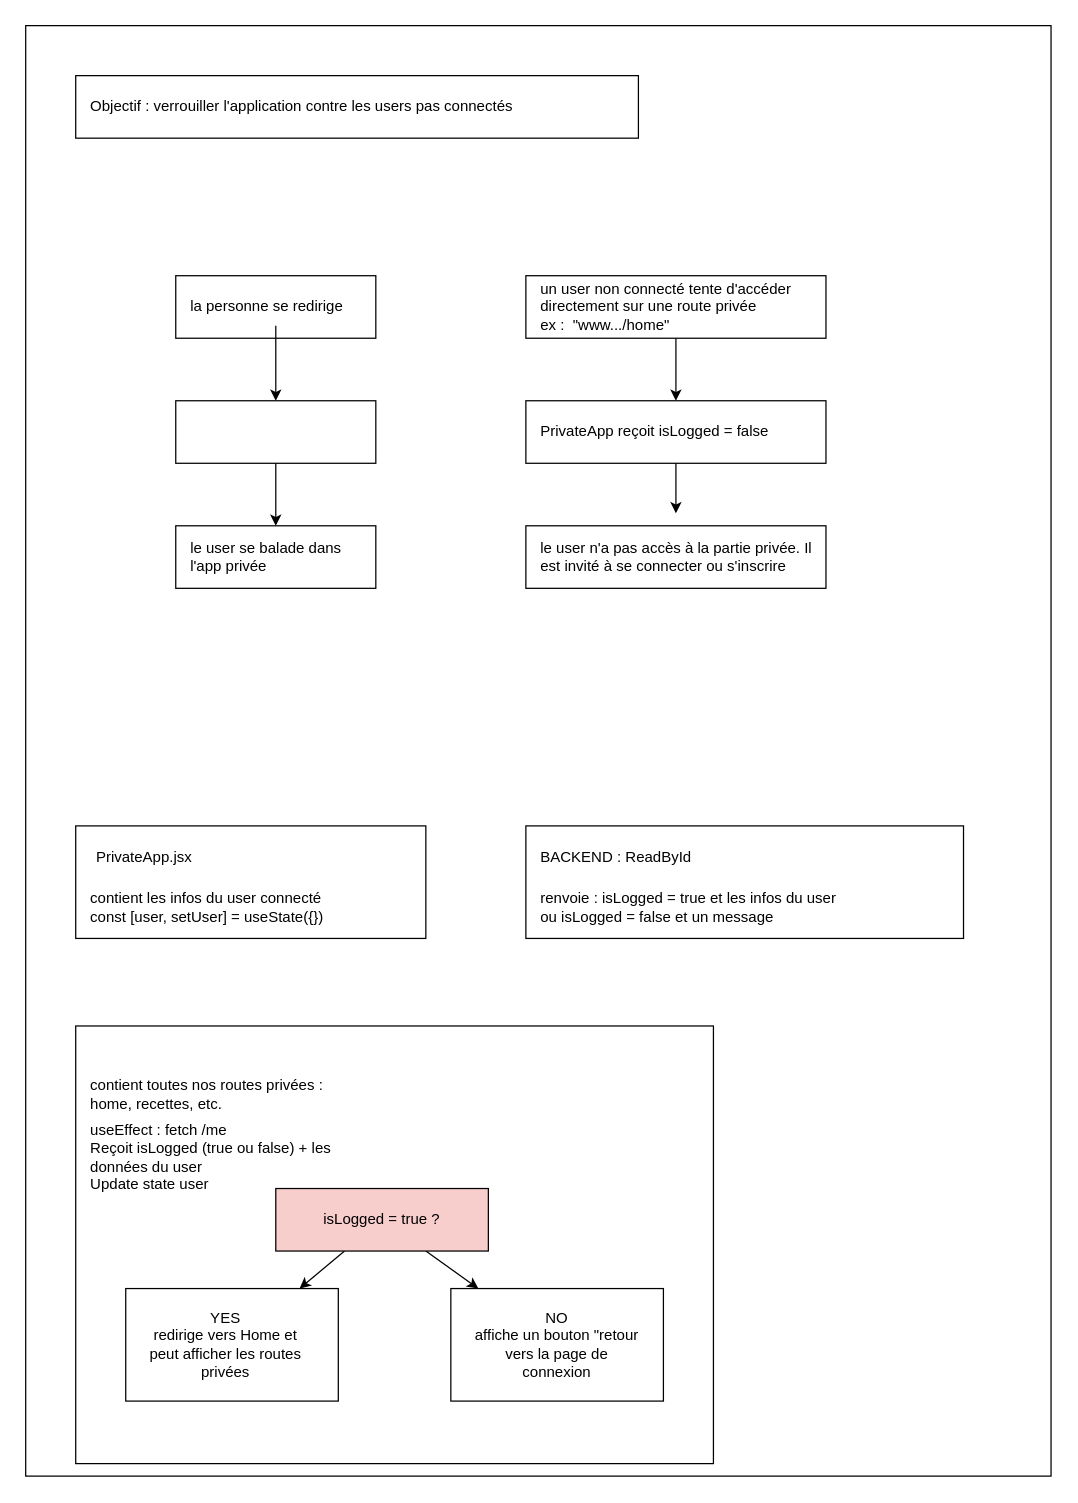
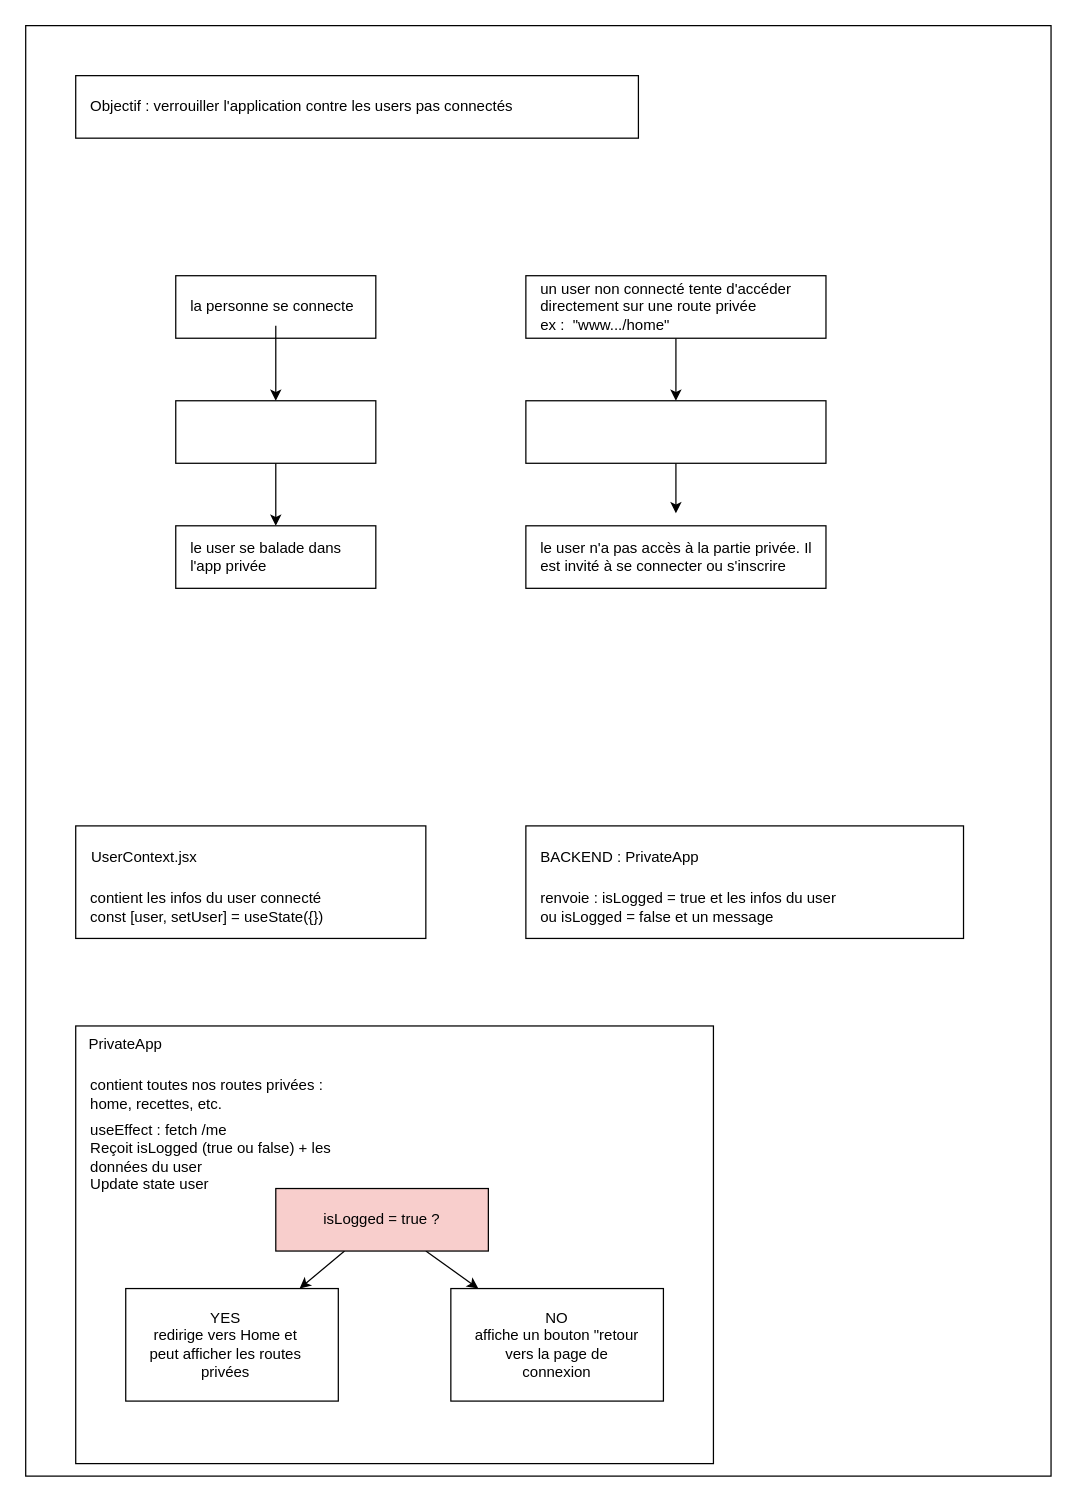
node "la personne se redirige": label "la personne se redirige" -> "la personne se connecte"
node "PrivateApp reçoit isLogged = false": removed
node "PrivateApp.jsx": label "PrivateApp.jsx" -> "UserContext.jsx"
node "BACKEND : ReadById": label "BACKEND : ReadById" -> "BACKEND : PrivateApp"
node "PrivateApp": added
